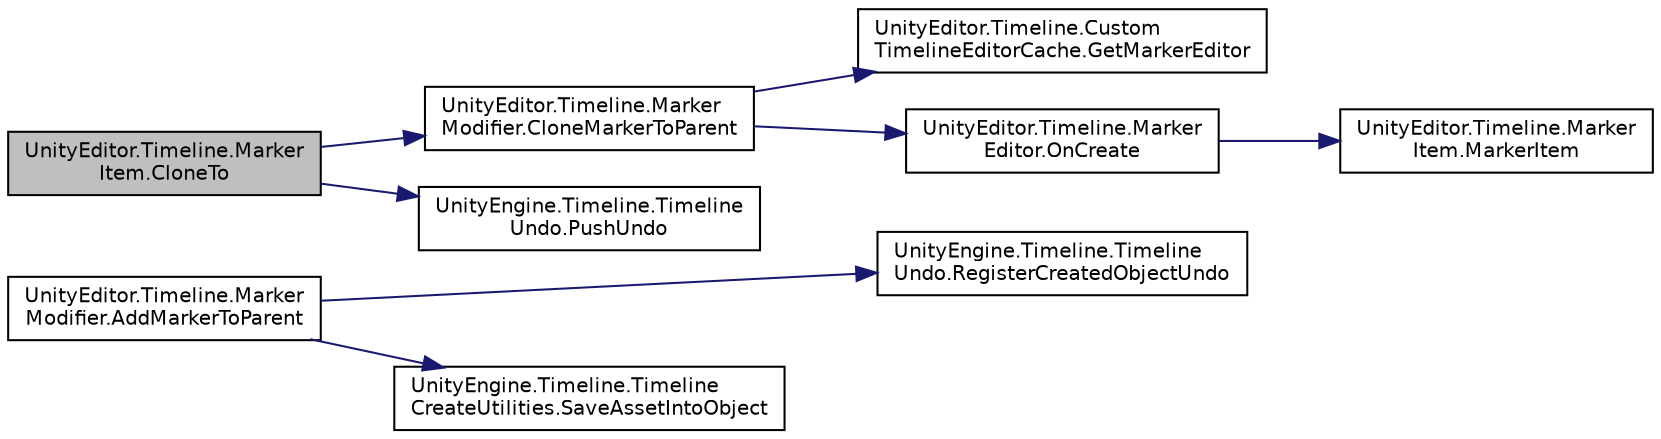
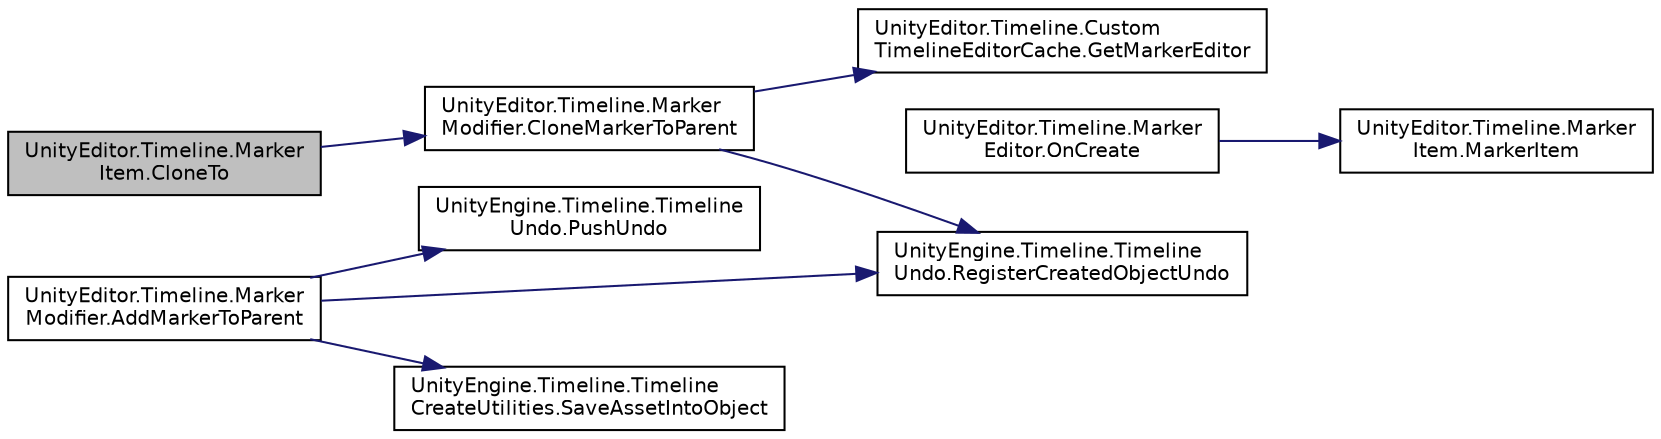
edge "UnityEditor.Timeline.Marker Modifier.CloneMarkerToParent" -> "UnityEditor.Timeline.Marker Editor.OnCreate": now "UnityEditor.Timeline.Marker Modifier.CloneMarkerToParent" -> "UnityEngine.Timeline.Timeline Undo.RegisterCreatedObjectUndo"
edge "UnityEditor.Timeline.Marker Item.CloneTo" -> "UnityEngine.Timeline.Timeline Undo.PushUndo": now "UnityEditor.Timeline.Marker Modifier.AddMarkerToParent" -> "UnityEngine.Timeline.Timeline Undo.PushUndo"
